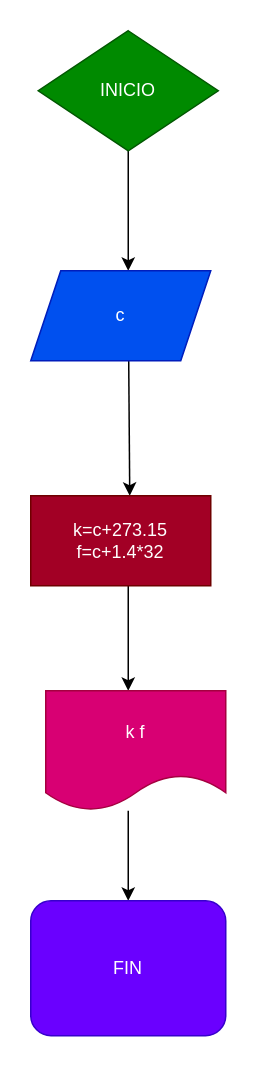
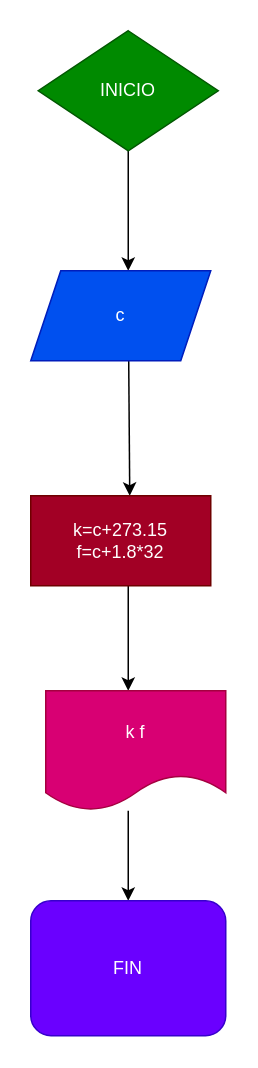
node "k=c+273.15 f=c+1.4*32": label "k=c+273.15 f=c+1.4*32" -> "k=c+273.15 f=c+1.8*32"
